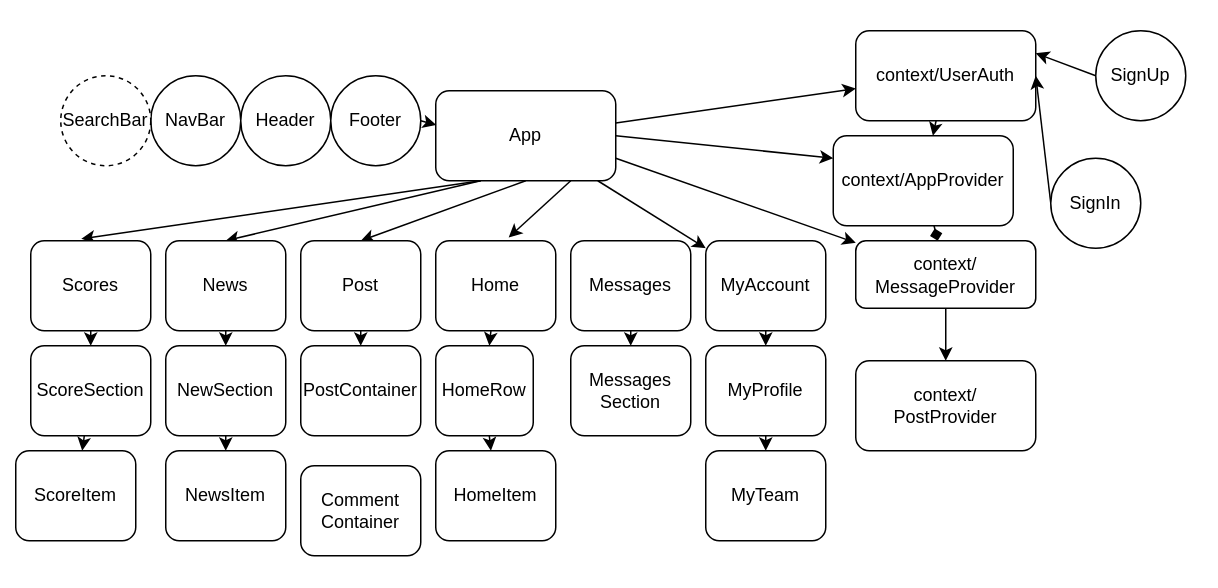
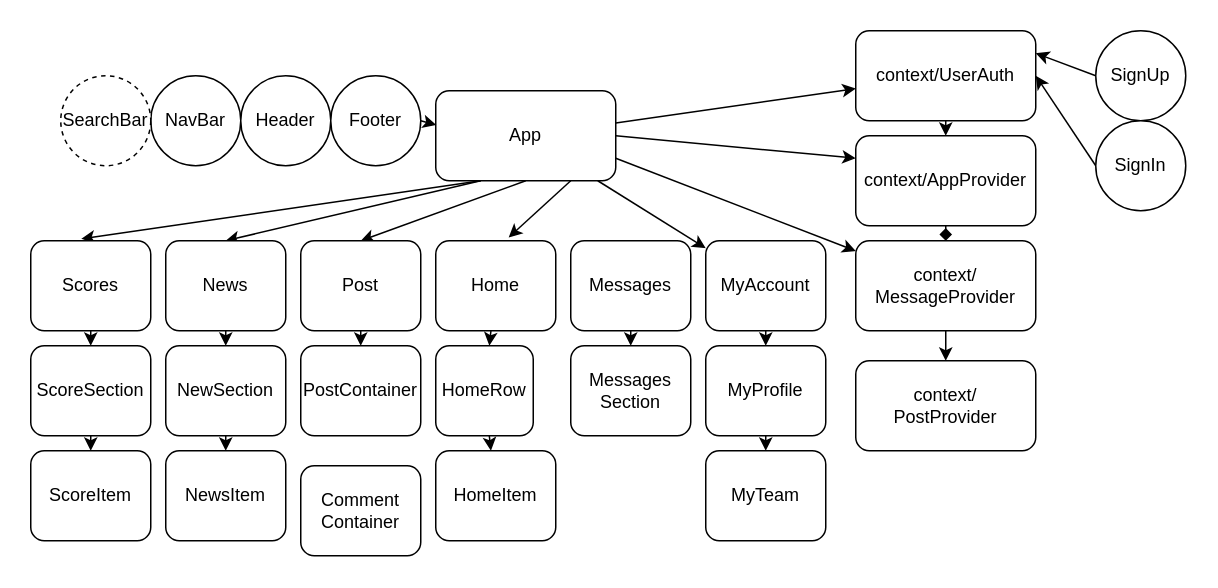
node "context/AppProvider": moved (923, 181) -> (946, 181)
node "SignIn": moved (1096, 203) -> (1141, 166)
node "context/ MessageProvider": size 180x68 -> 180x90
node "ScoreItem": moved (76, 496) -> (91, 496)
